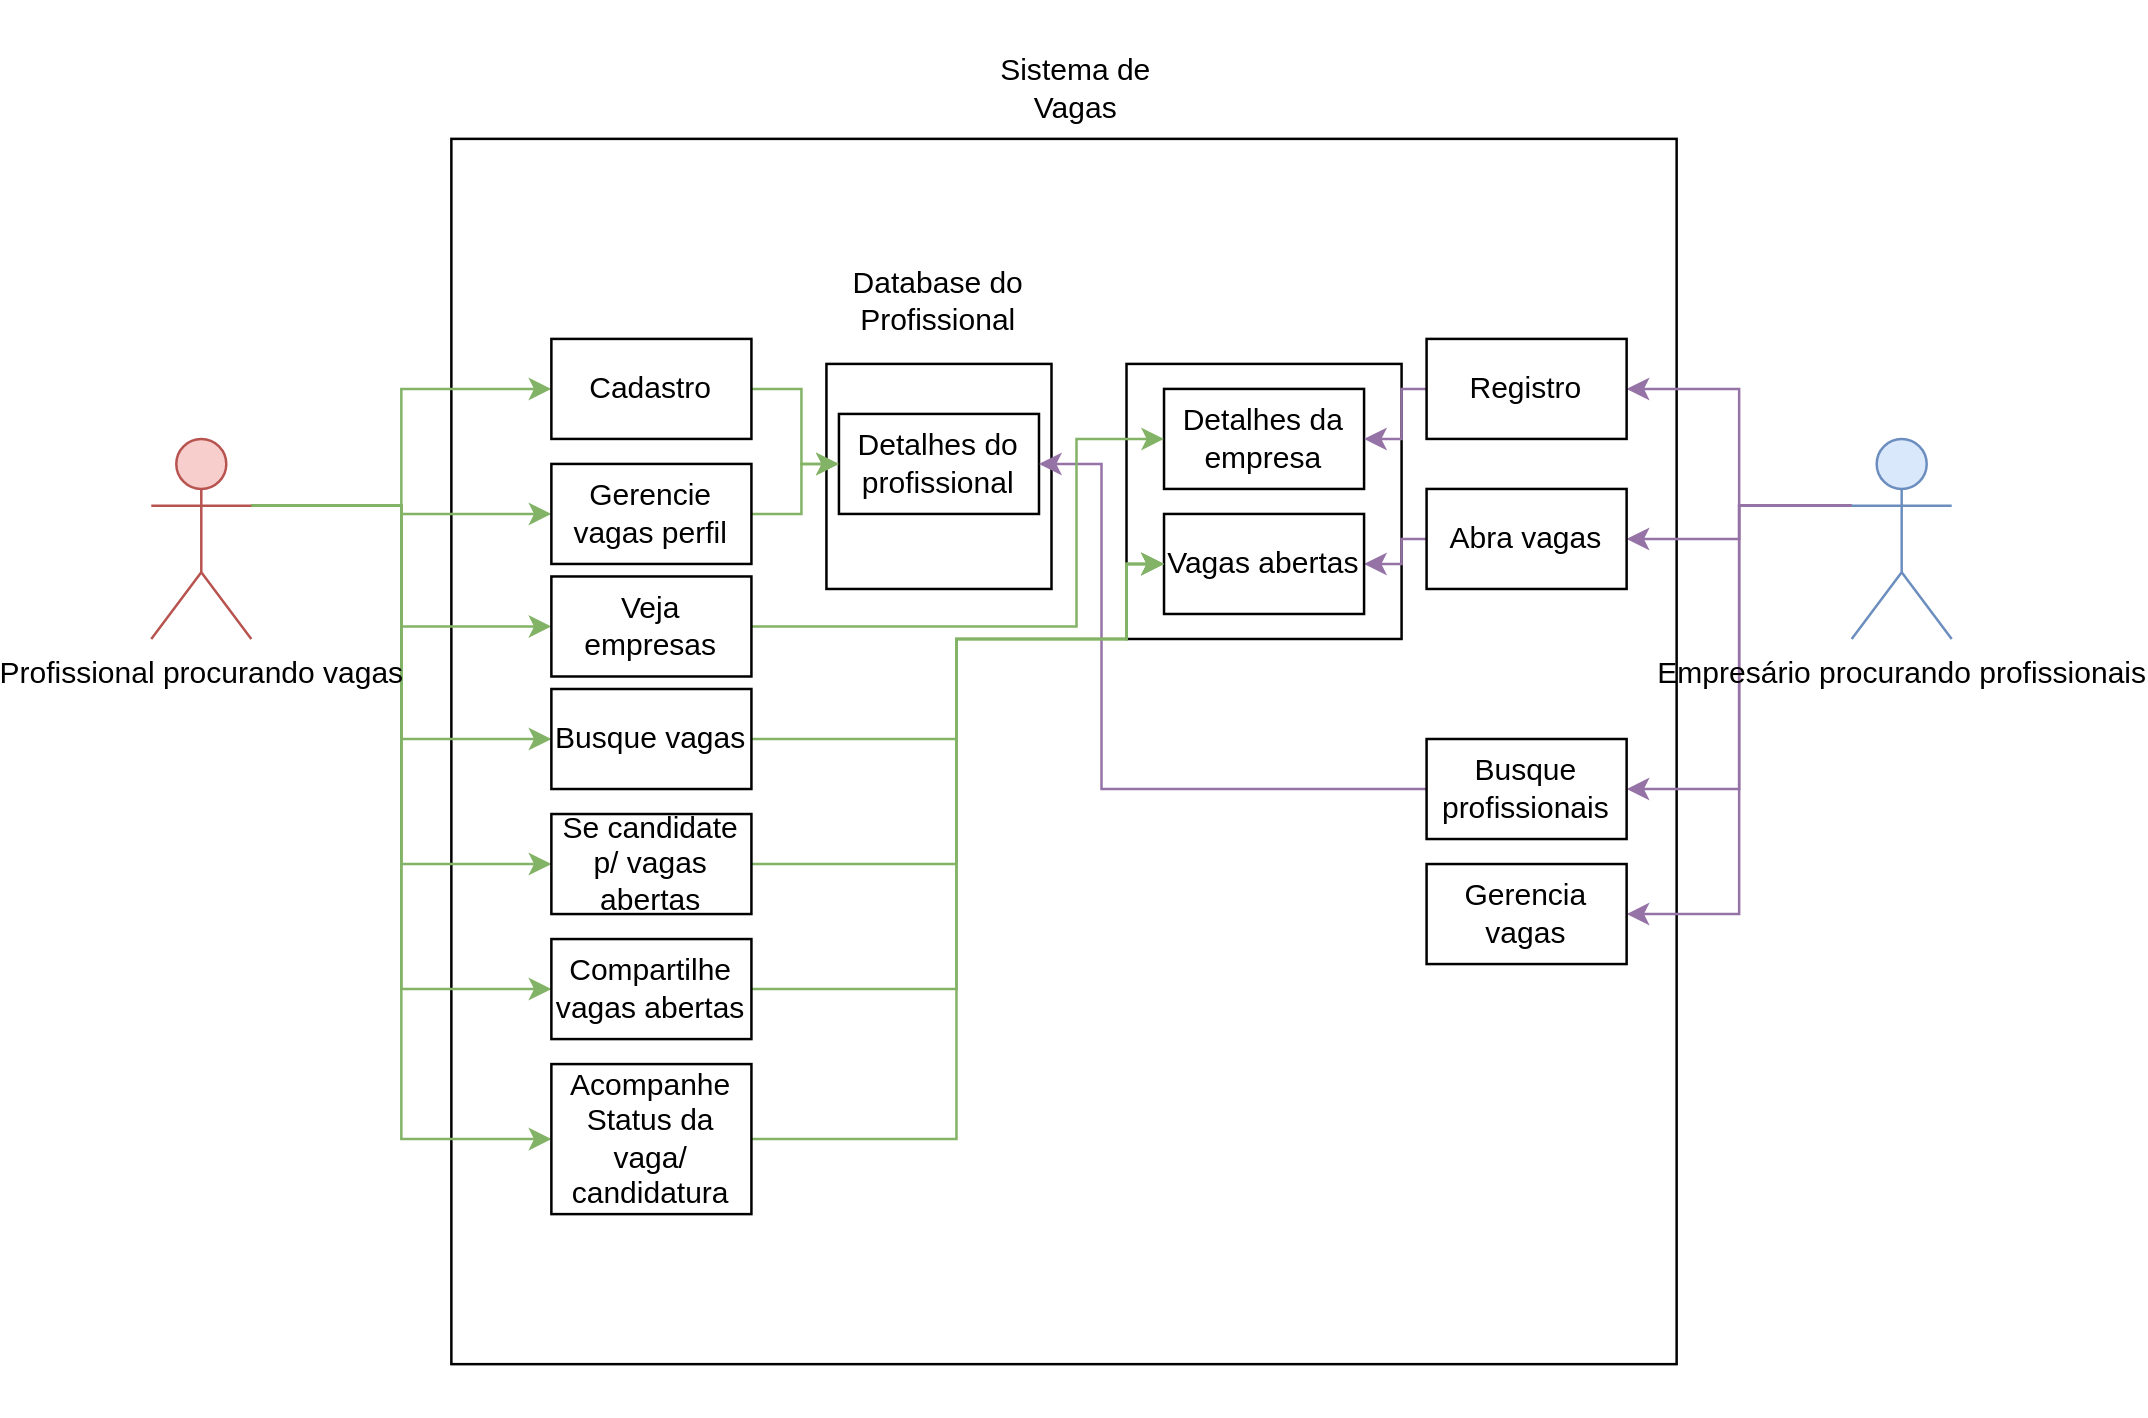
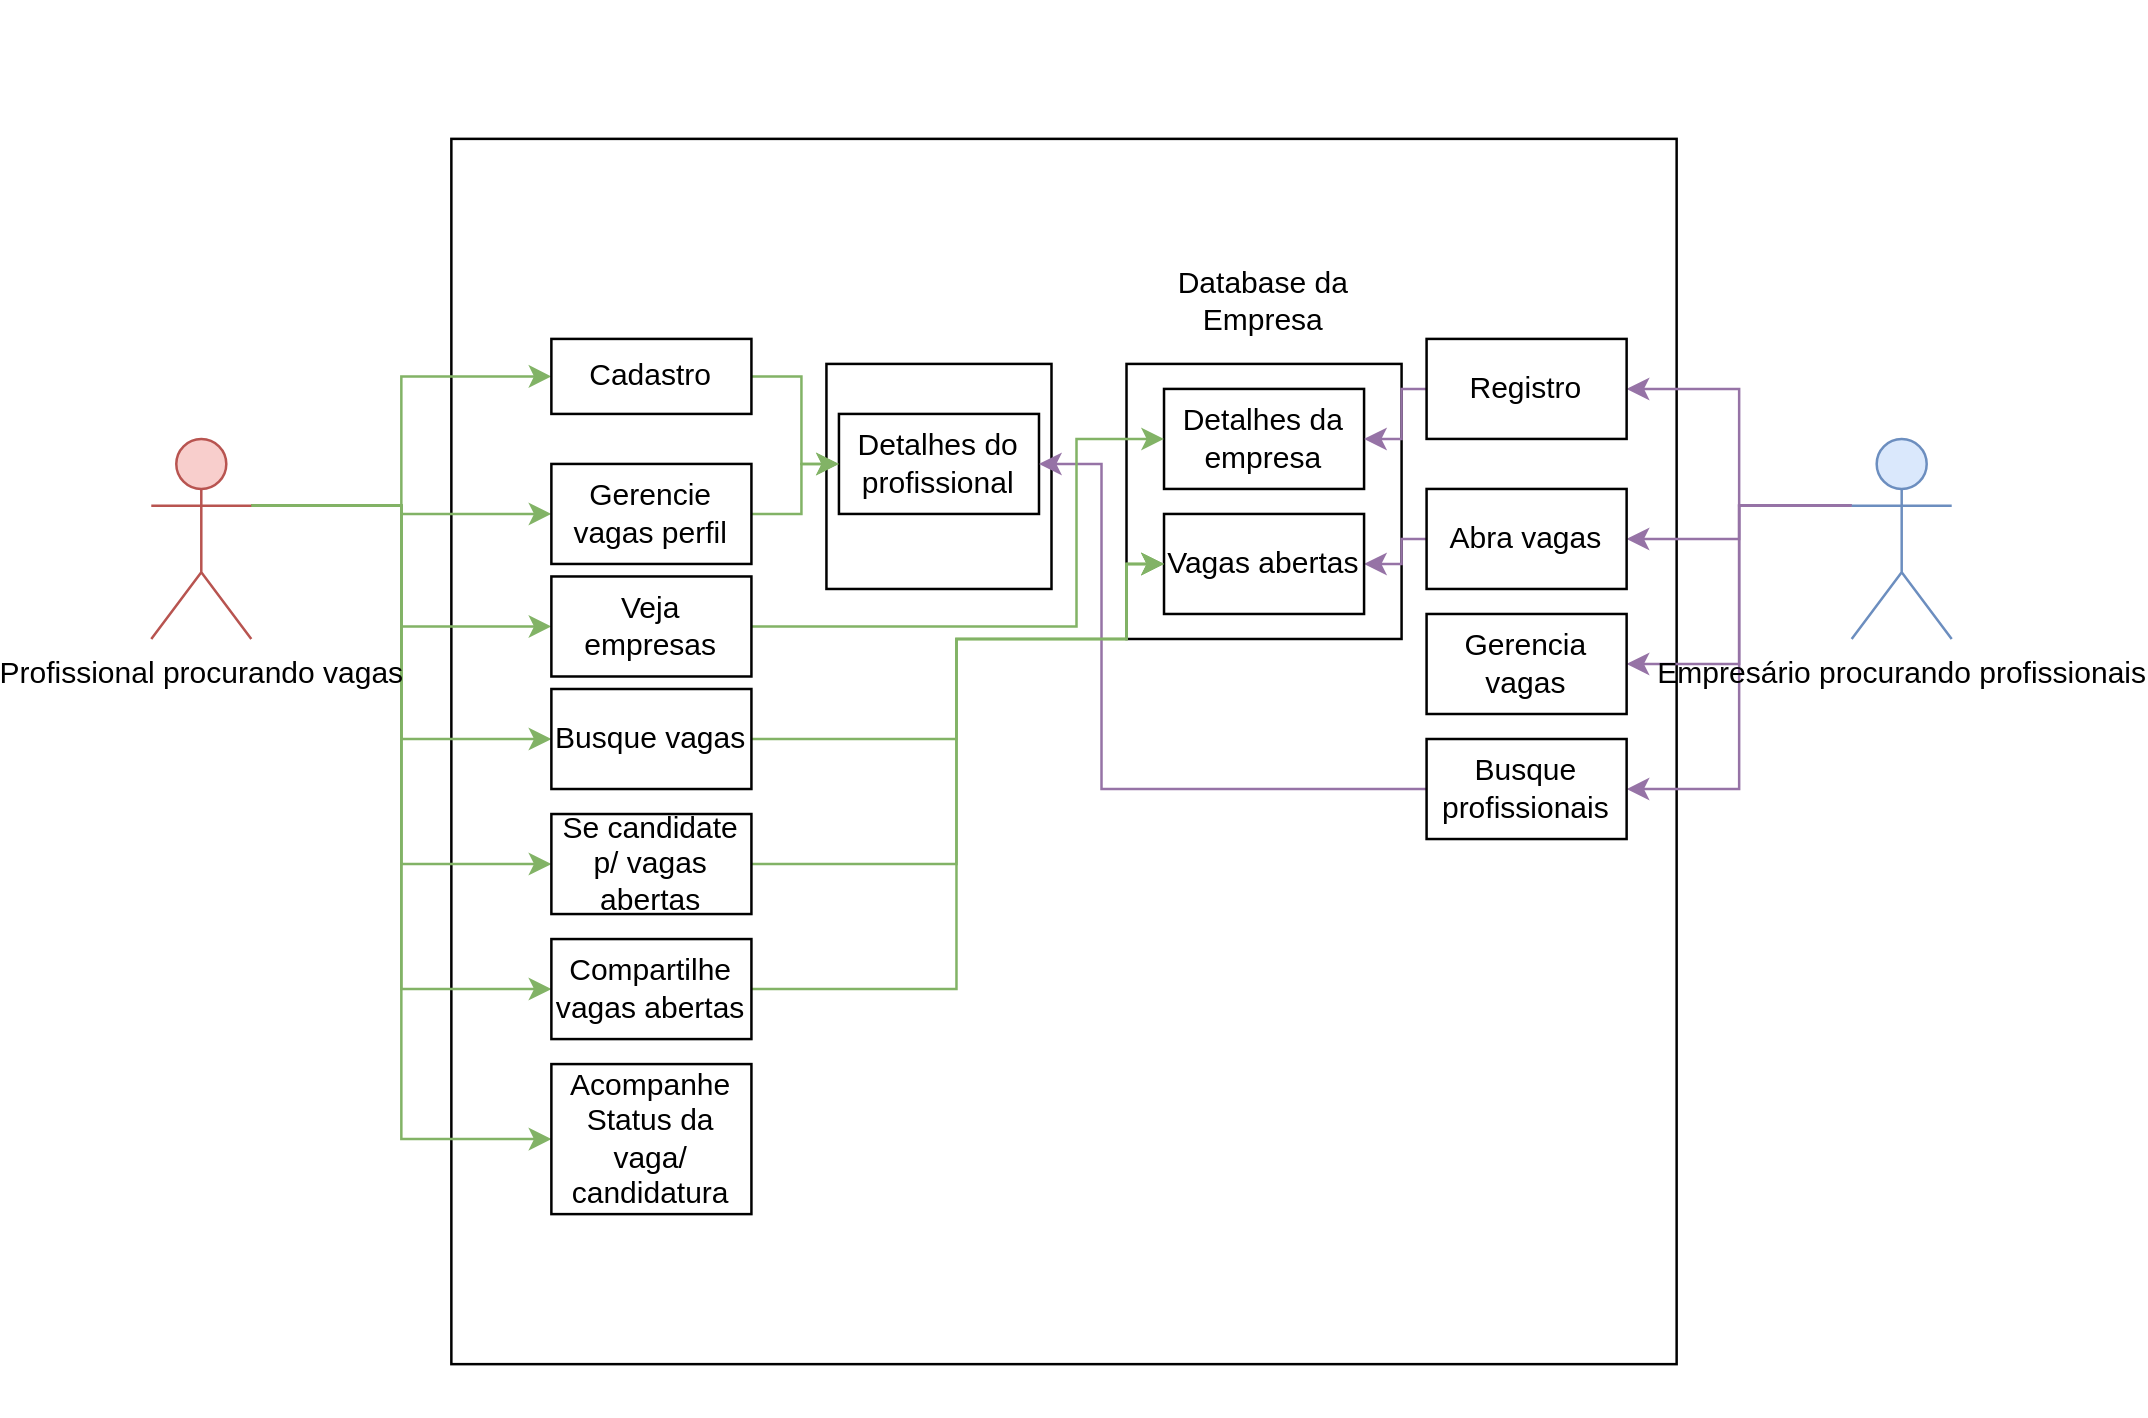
node "Sistema de Vagas": removed
node "Database do Profissional": removed
node "Database da Empresa": added
node "Cadastro": size 200x100 -> 200x75
node "Gerencia vagas": moved (1526, 914) -> (1526, 664)
edge "Acompanhe Status da vaga/ candidatura" -> "Vagas abertas": removed
